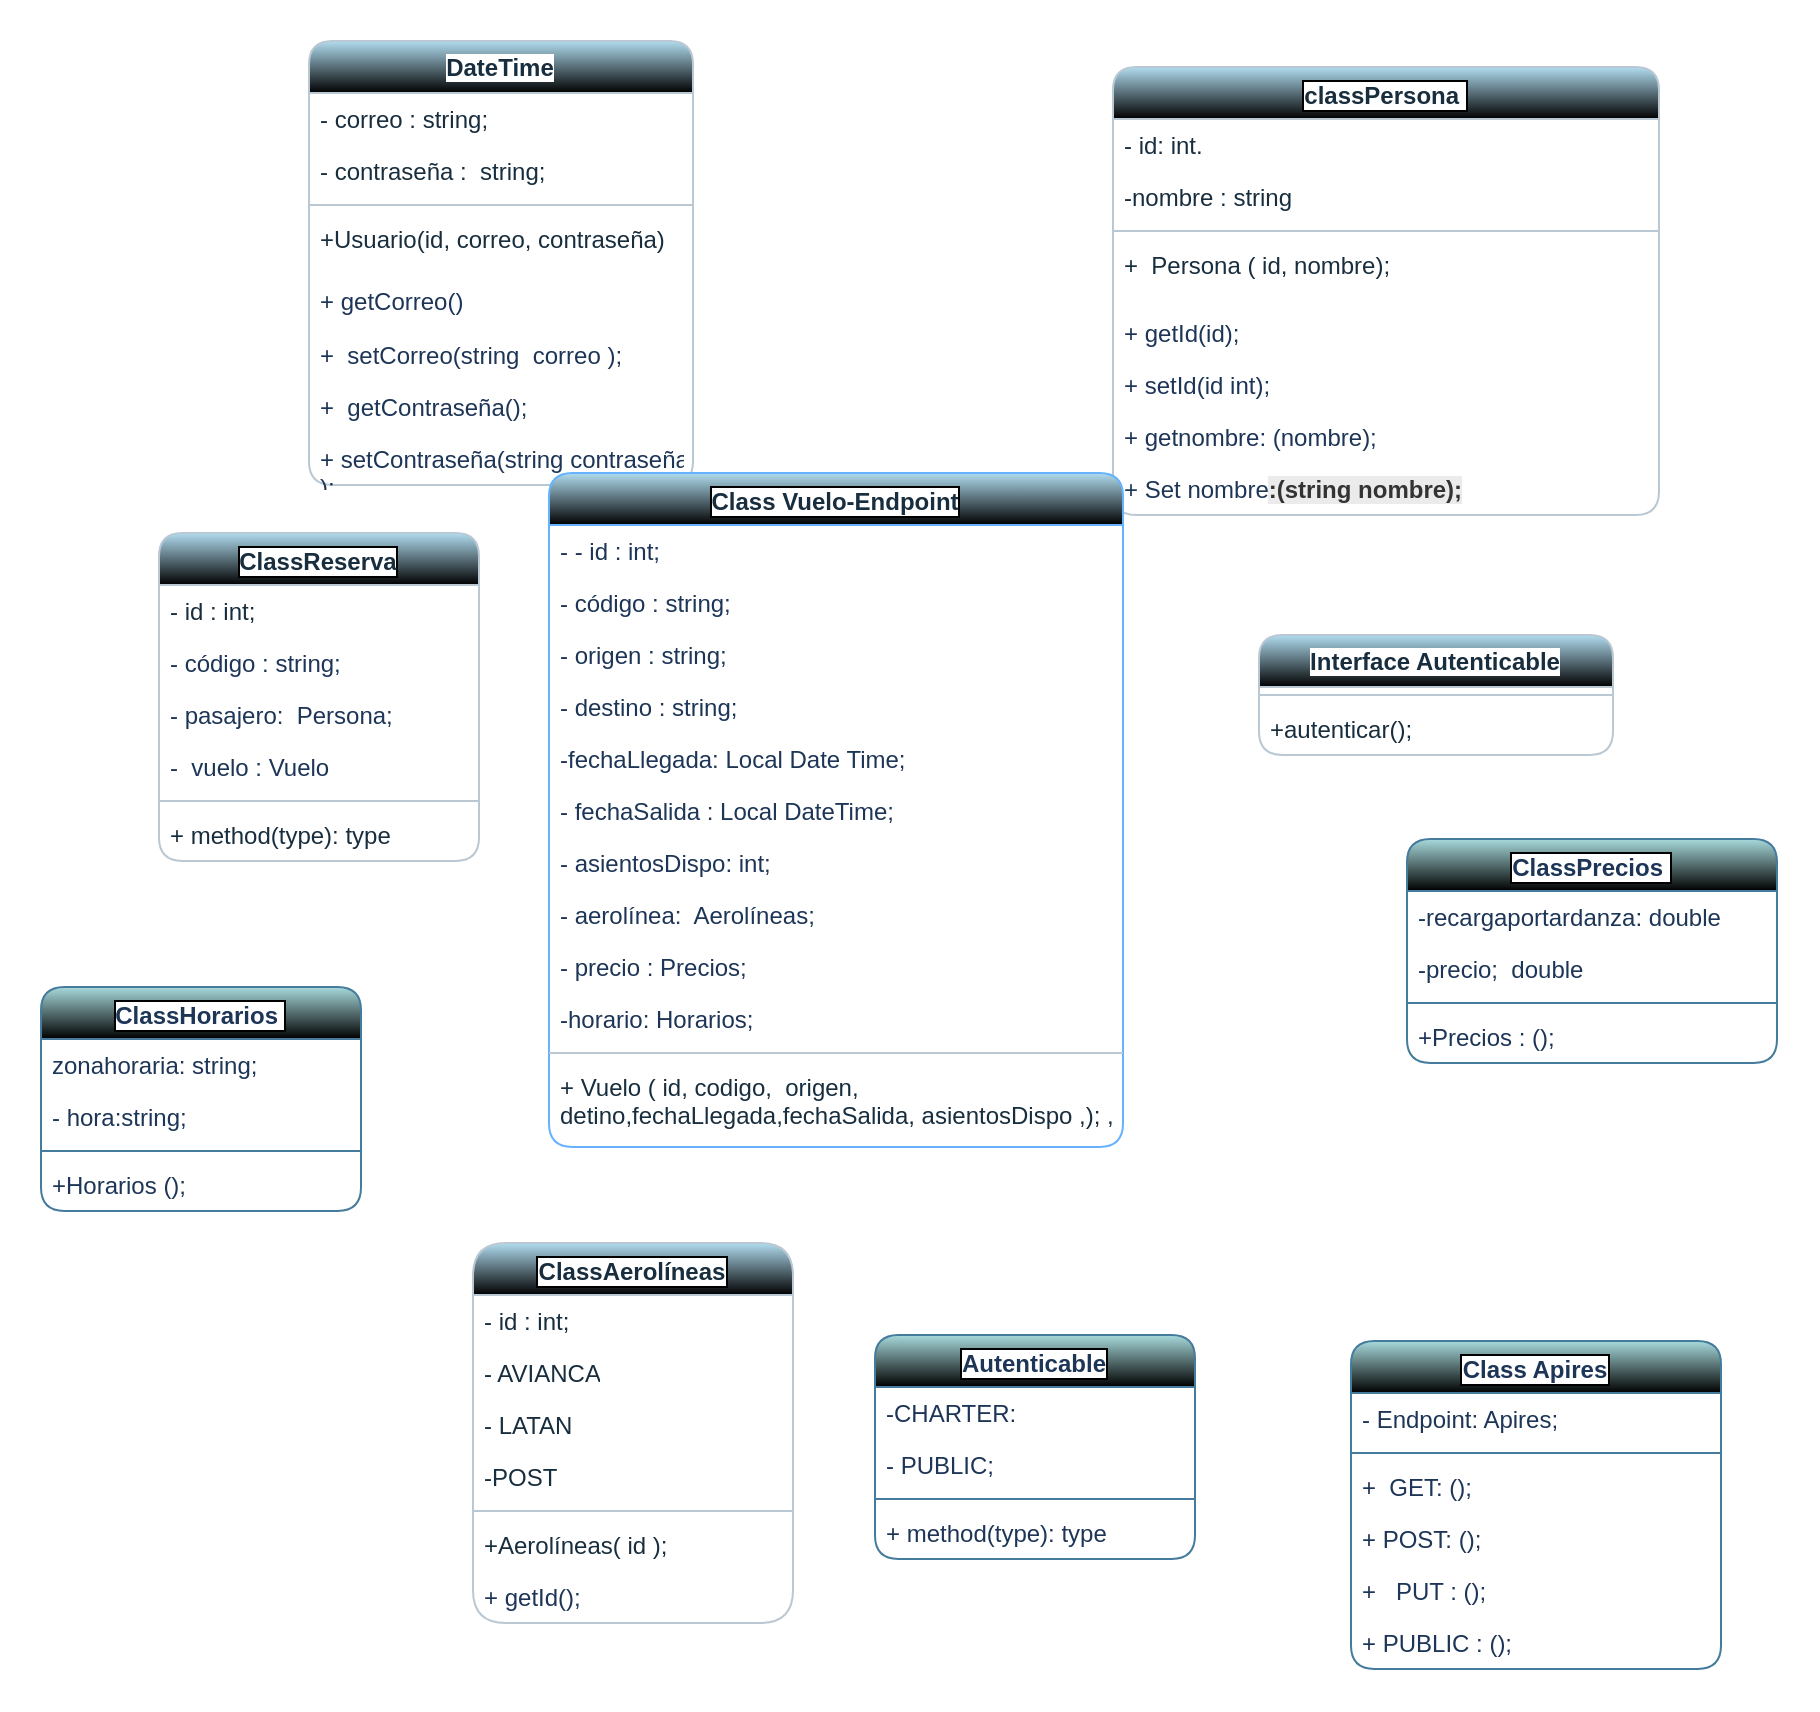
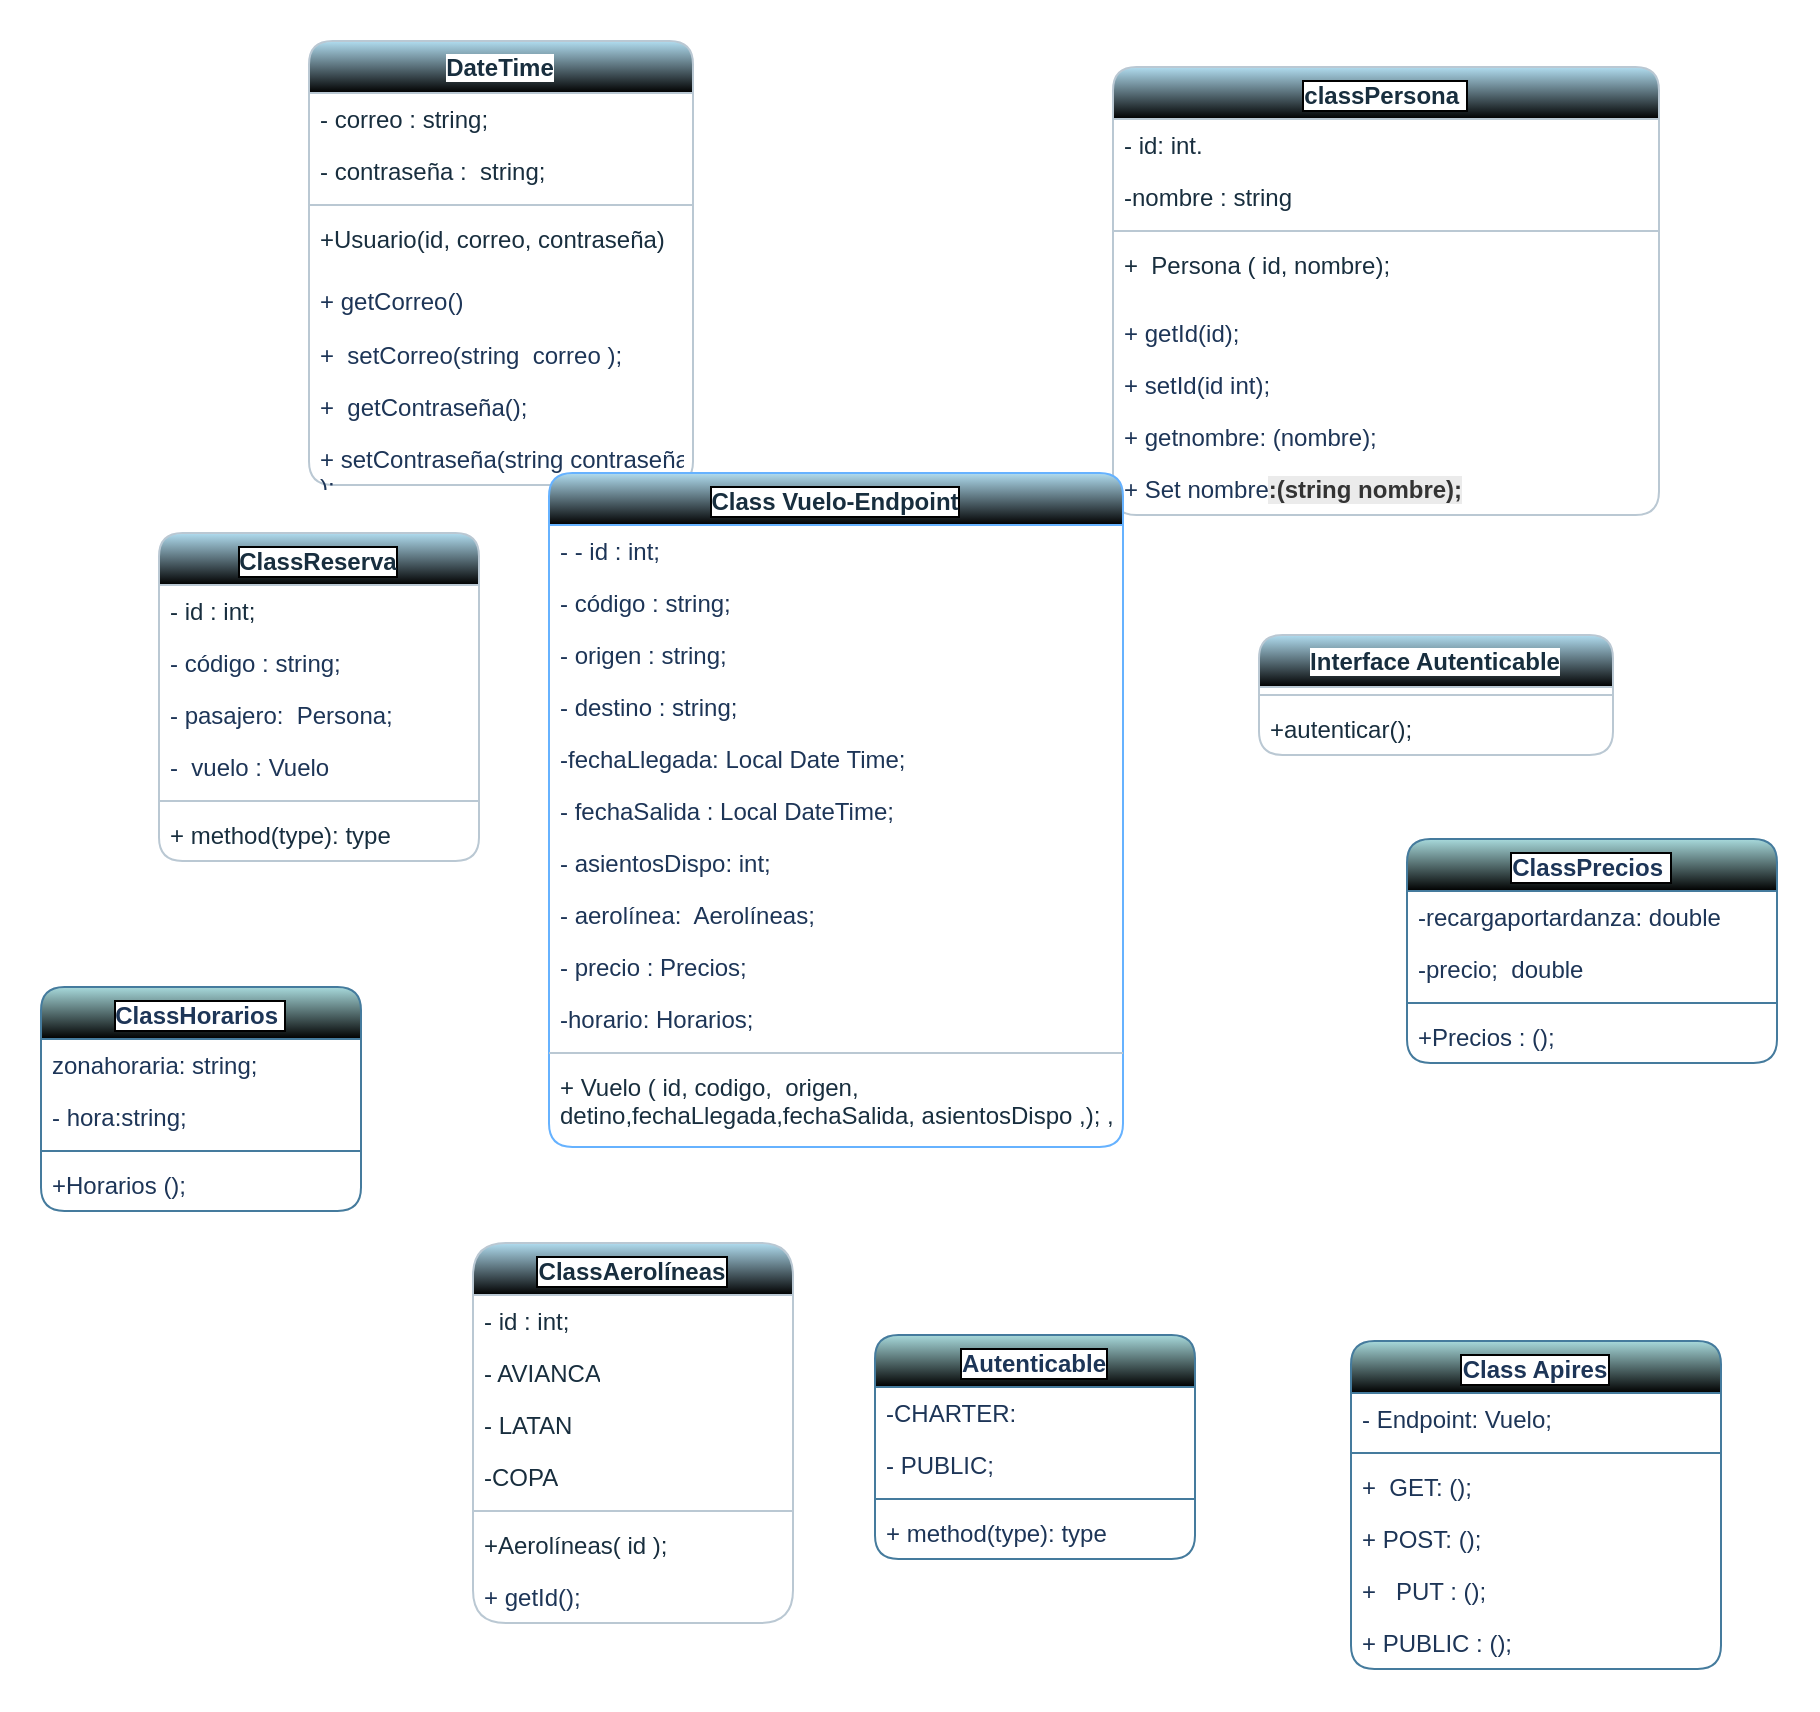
node "- Endpoint: Apires;": label "- Endpoint: Apires;" -> "- Endpoint: Vuelo;"
node "-POST": label "-POST" -> "-COPA"
